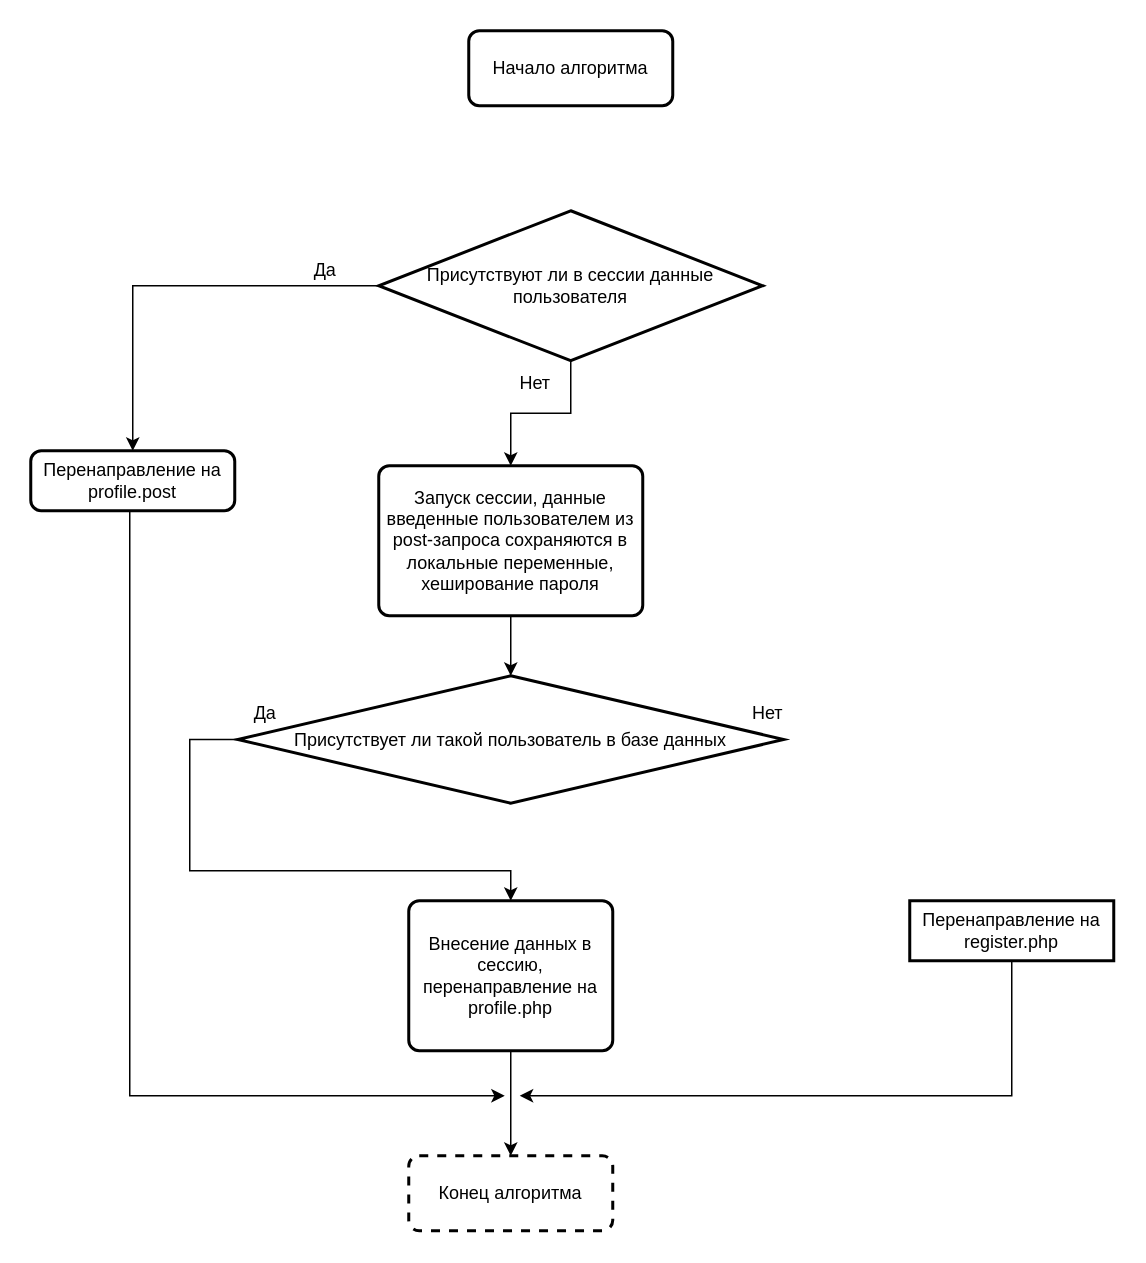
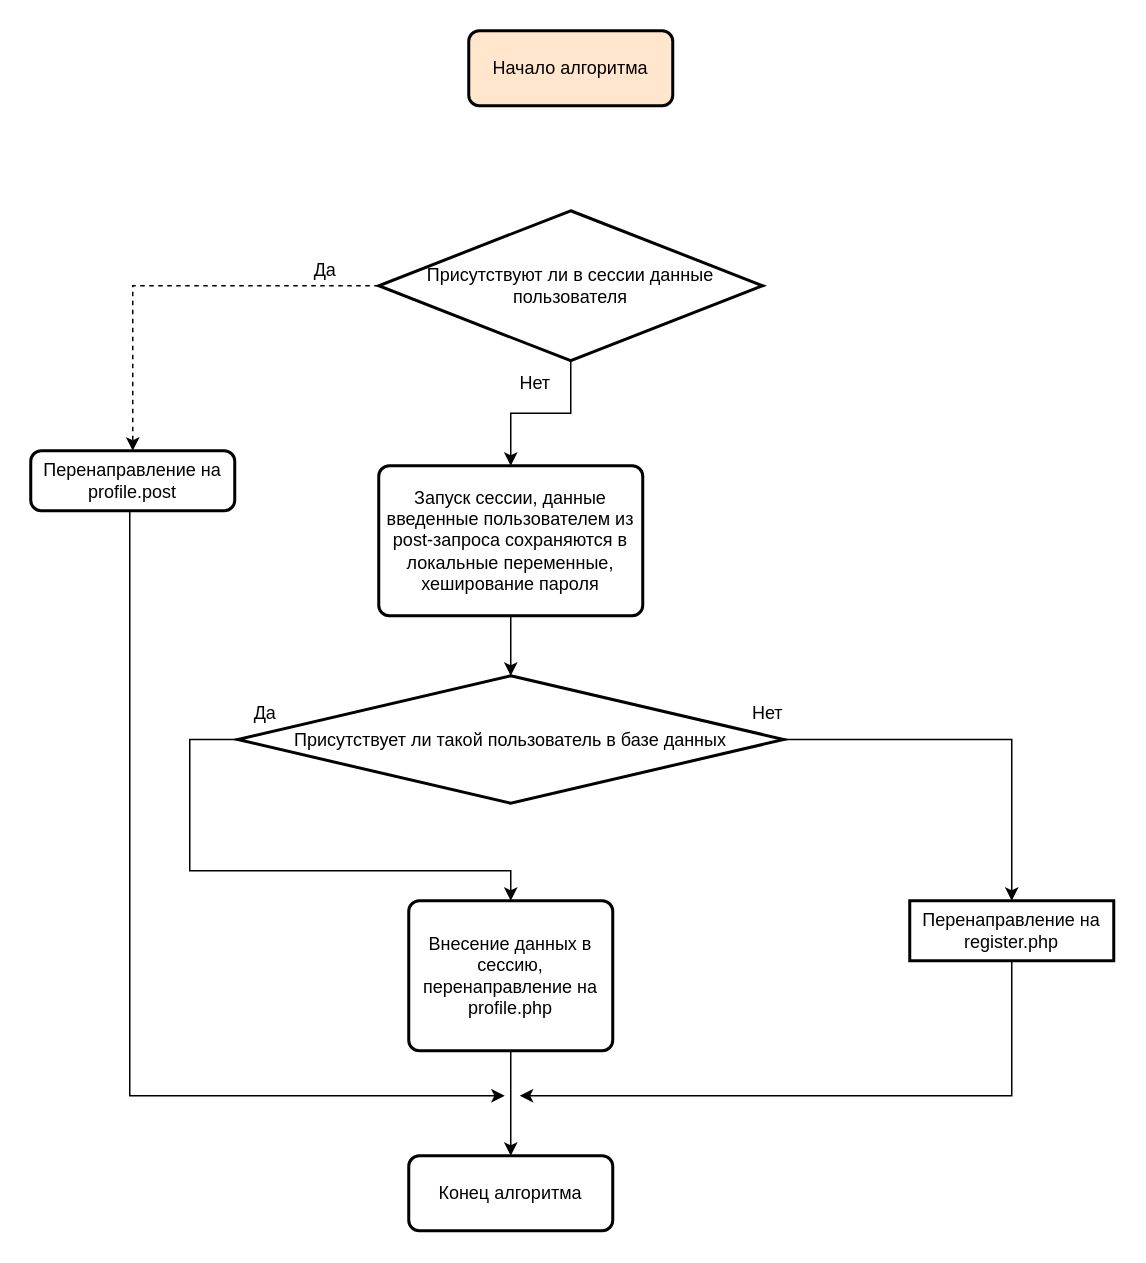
node "Начало алгоритма": fillcolor #ffffff -> #ffe6cc
edge "Присутствуют ли в сессии данные пользователя" -> "Перенаправление на profile.post": style solid -> dashed
edge "Присутствует ли такой пользователь в базе данных" -> "Перенаправление на register.php": added
node "Конец алгоритма": style dashed -> solid
